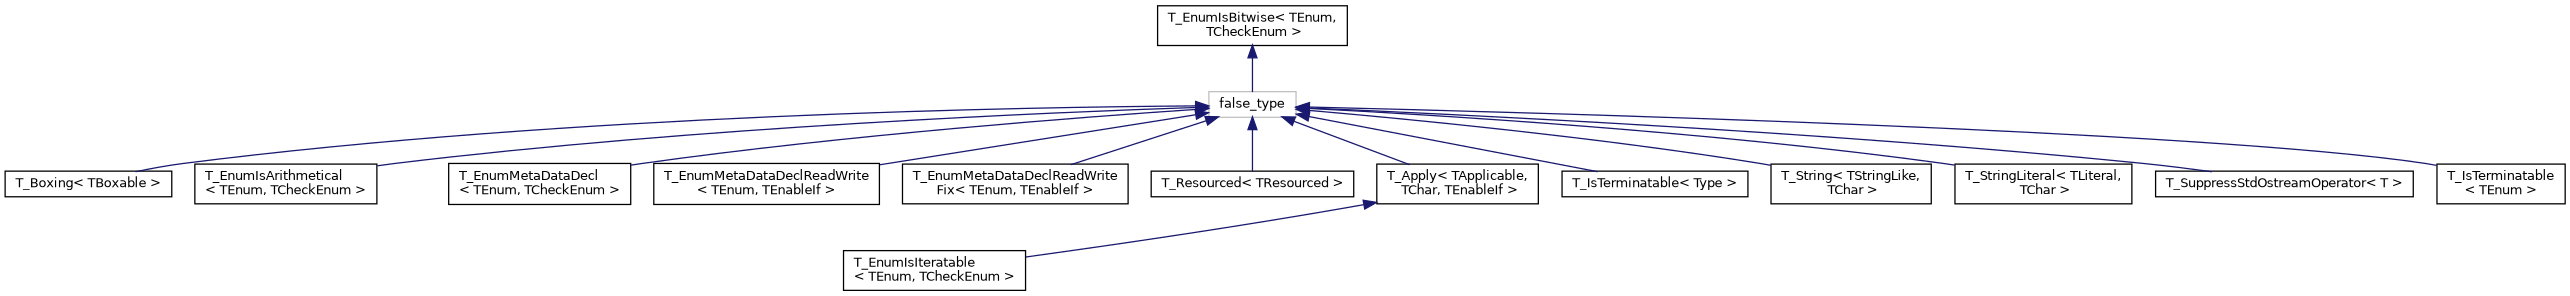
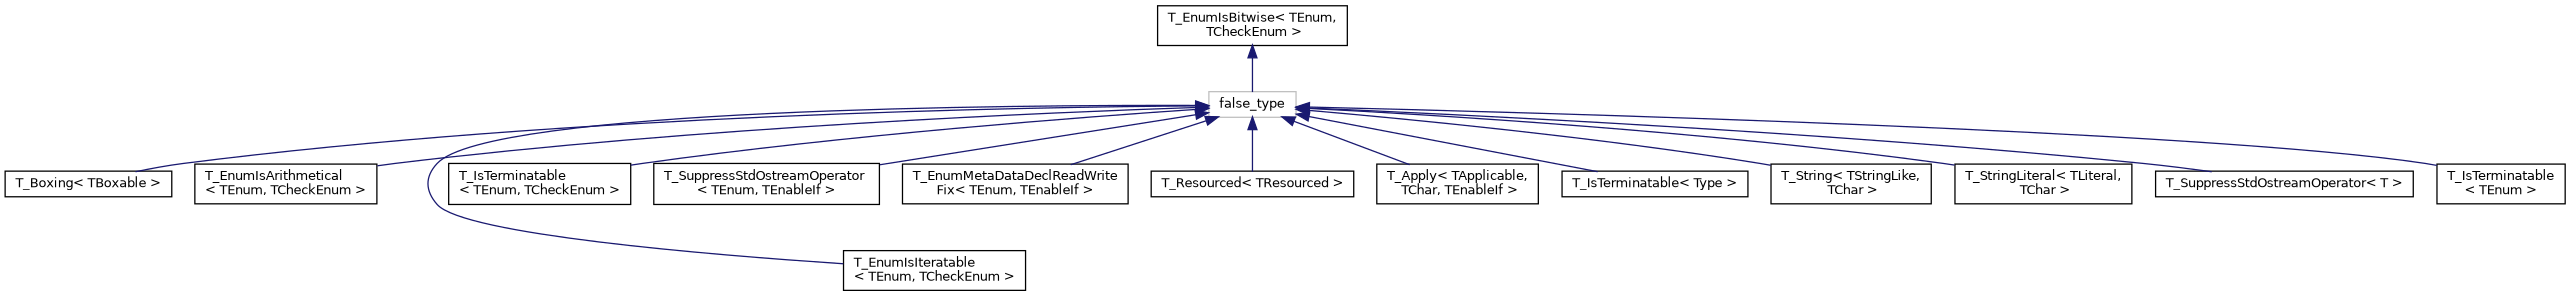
node "T_EnumMetaDataDecl < TEnum, TCheckEnum >": label "T_EnumMetaDataDecl < TEnum, TCheckEnum >" -> "T_IsTerminatable < TEnum, TCheckEnum >"
node "T_EnumMetaDataDeclReadWrite < TEnum, TEnableIf >": label "T_EnumMetaDataDeclReadWrite < TEnum, TEnableIf >" -> "T_SuppressStdOstreamOperator < TEnum, TEnableIf >"
edge "T_EnumIsIteratable < TEnum, TCheckEnum >" -> "T_Apply< TApplicable, TChar, TEnableIf >": now "T_EnumIsIteratable < TEnum, TCheckEnum >" -> "false_type"
